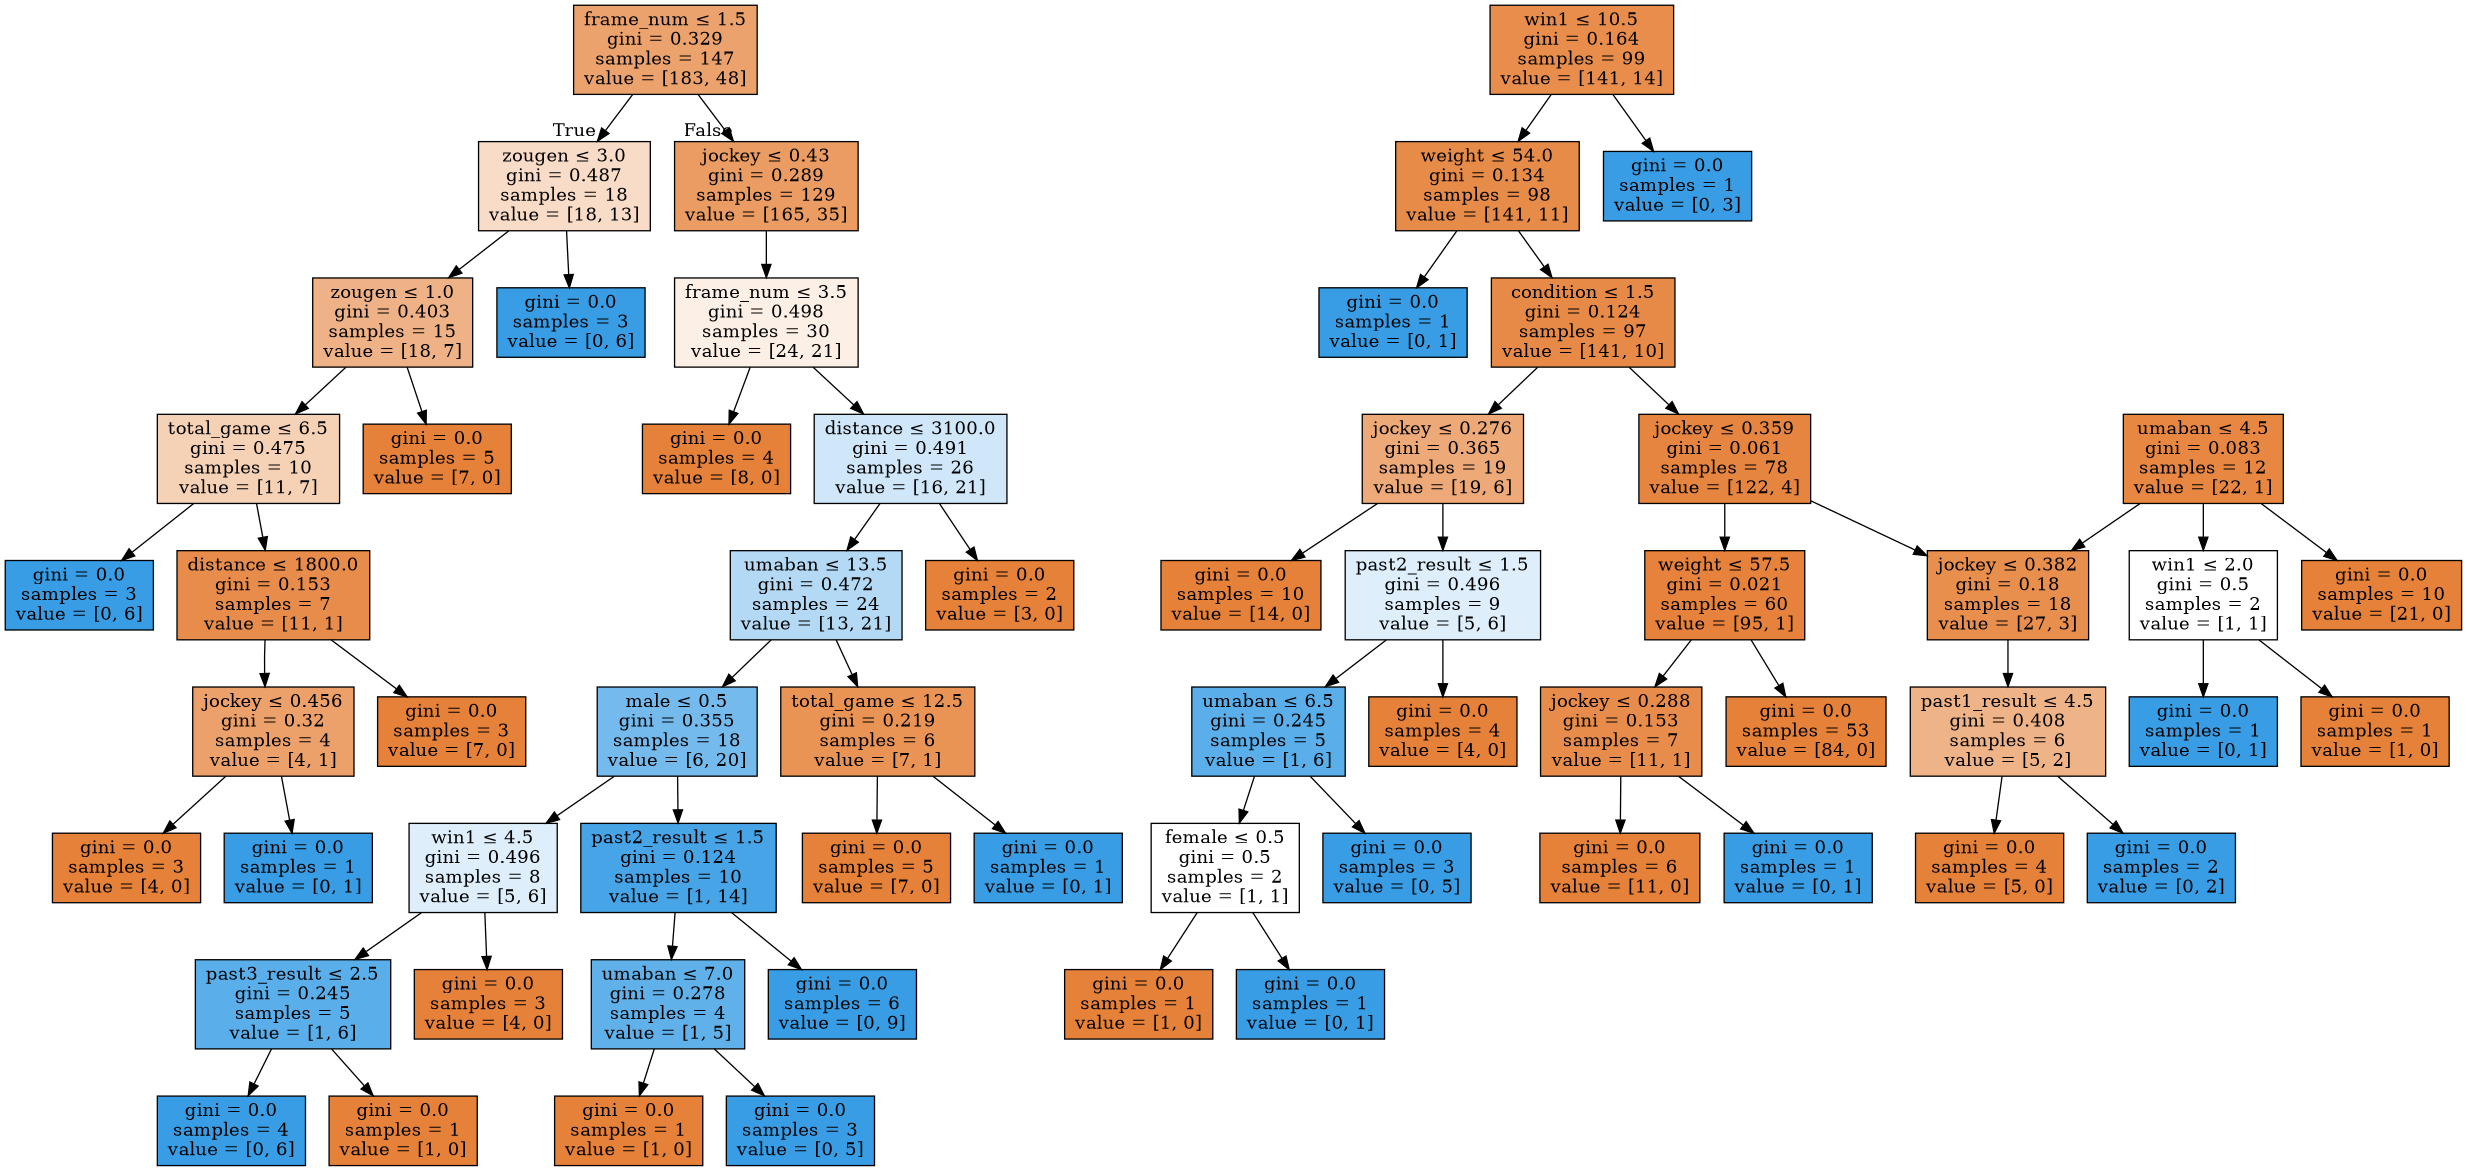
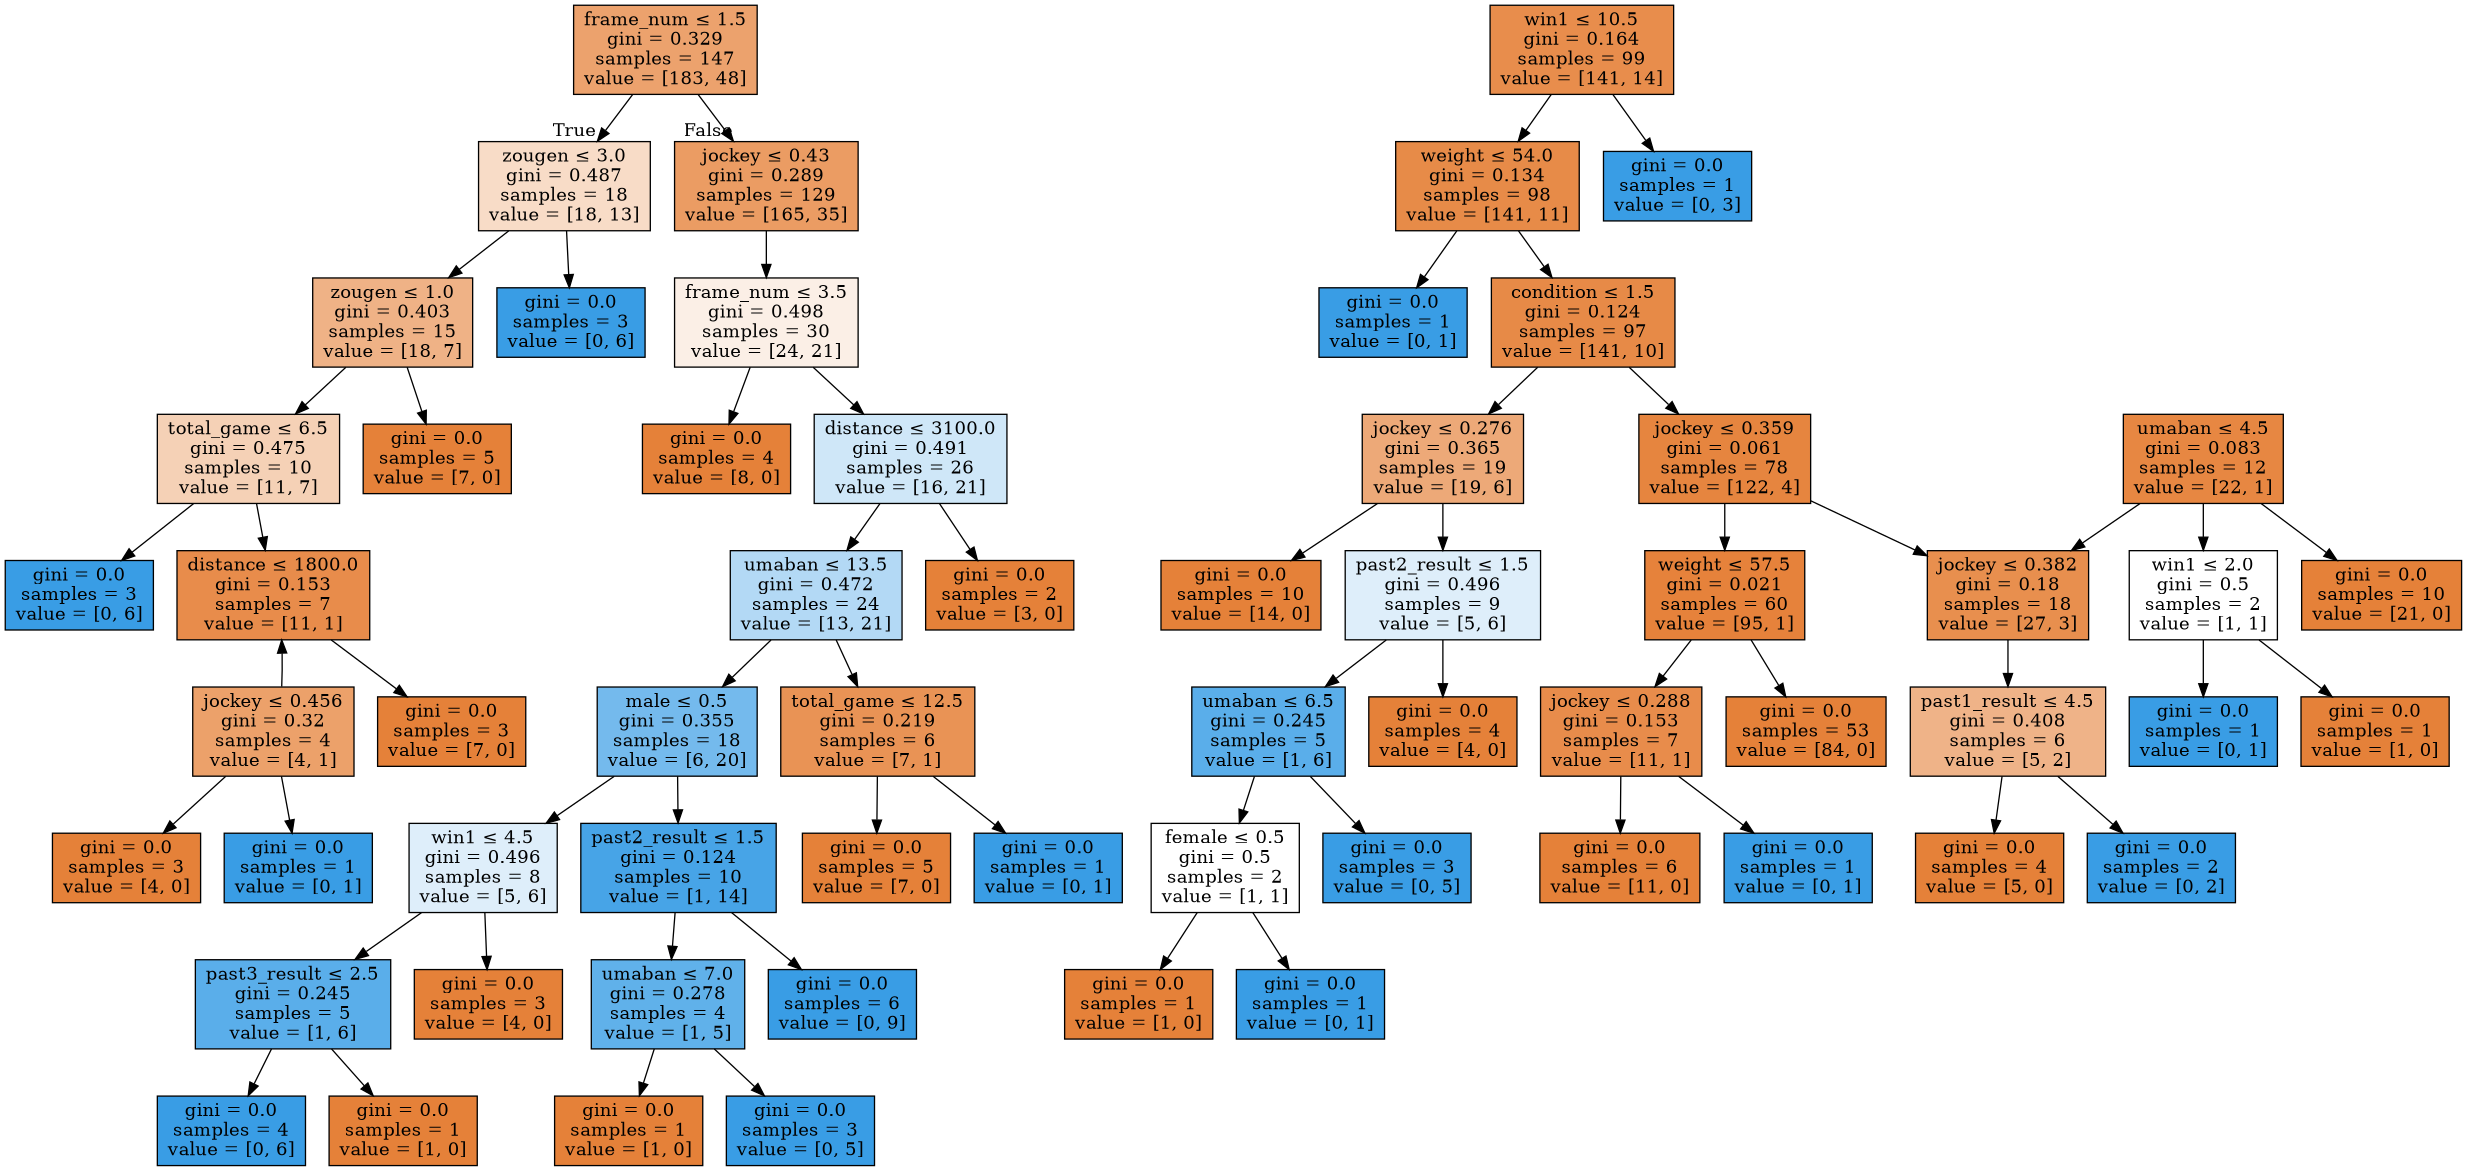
edge "distance ≤ 1800.0" -> "jockey ≤ 0.456": reversed
